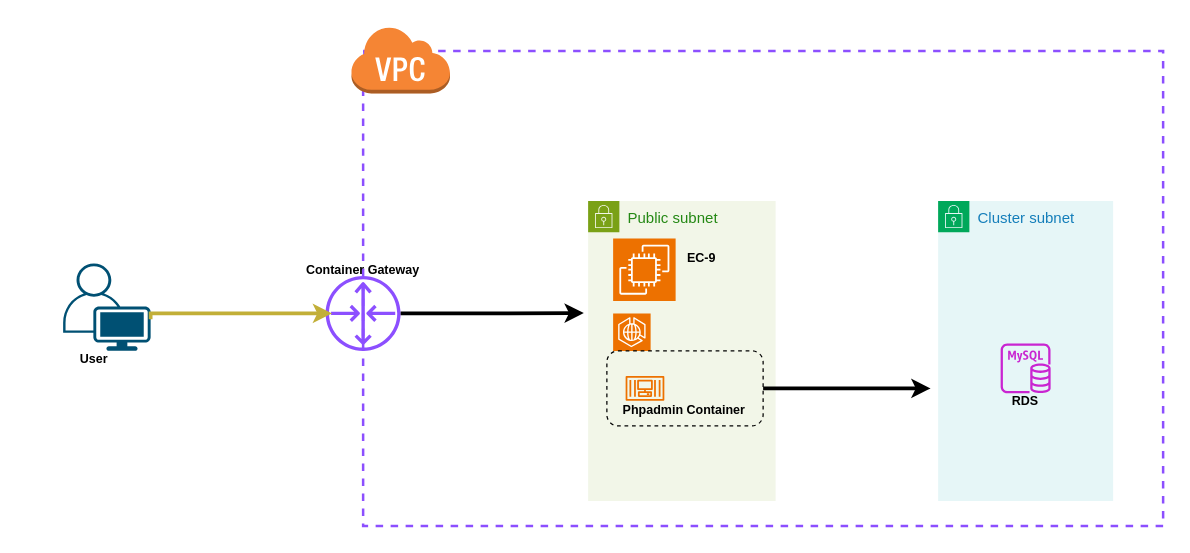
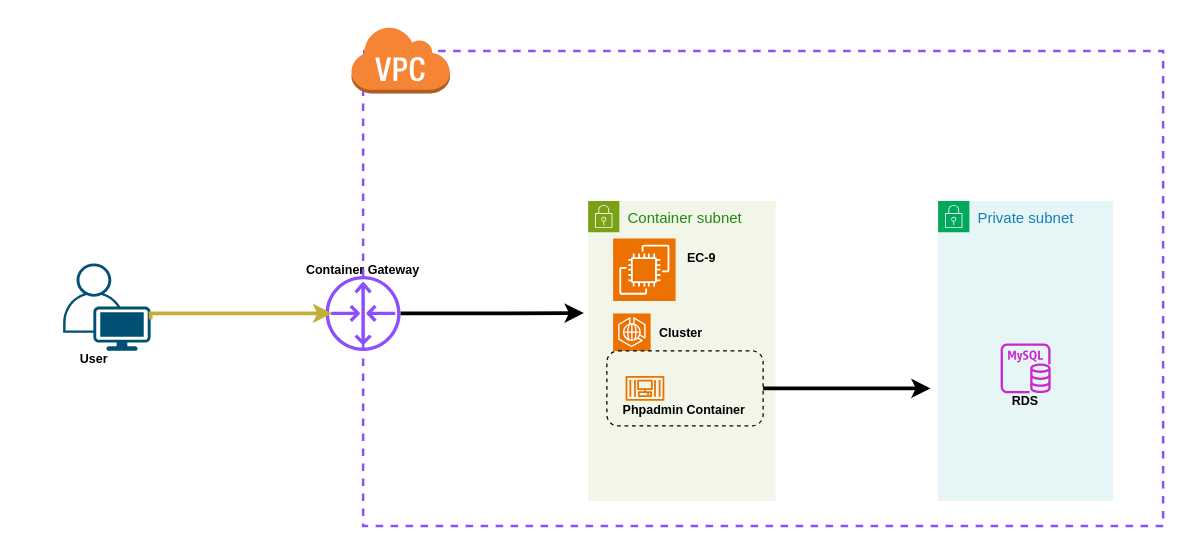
node "Public subnet": label "Public subnet" -> "Container subnet"
node "Cluster subnet": label "Cluster subnet" -> "Private subnet"
node "Cluster": added
